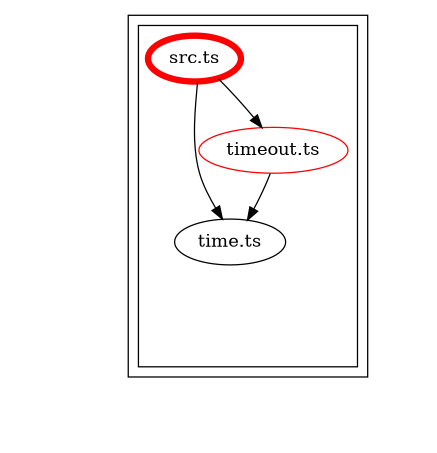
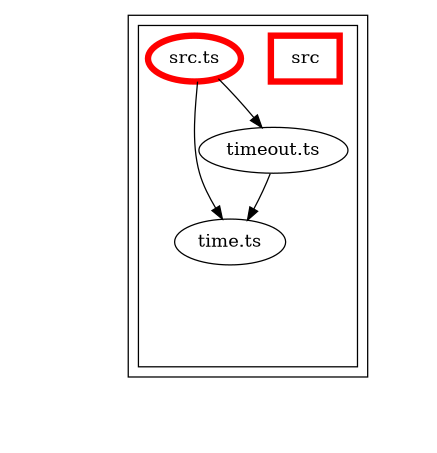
node "src": added
node "timeout.ts": color #ff0000 -> black
